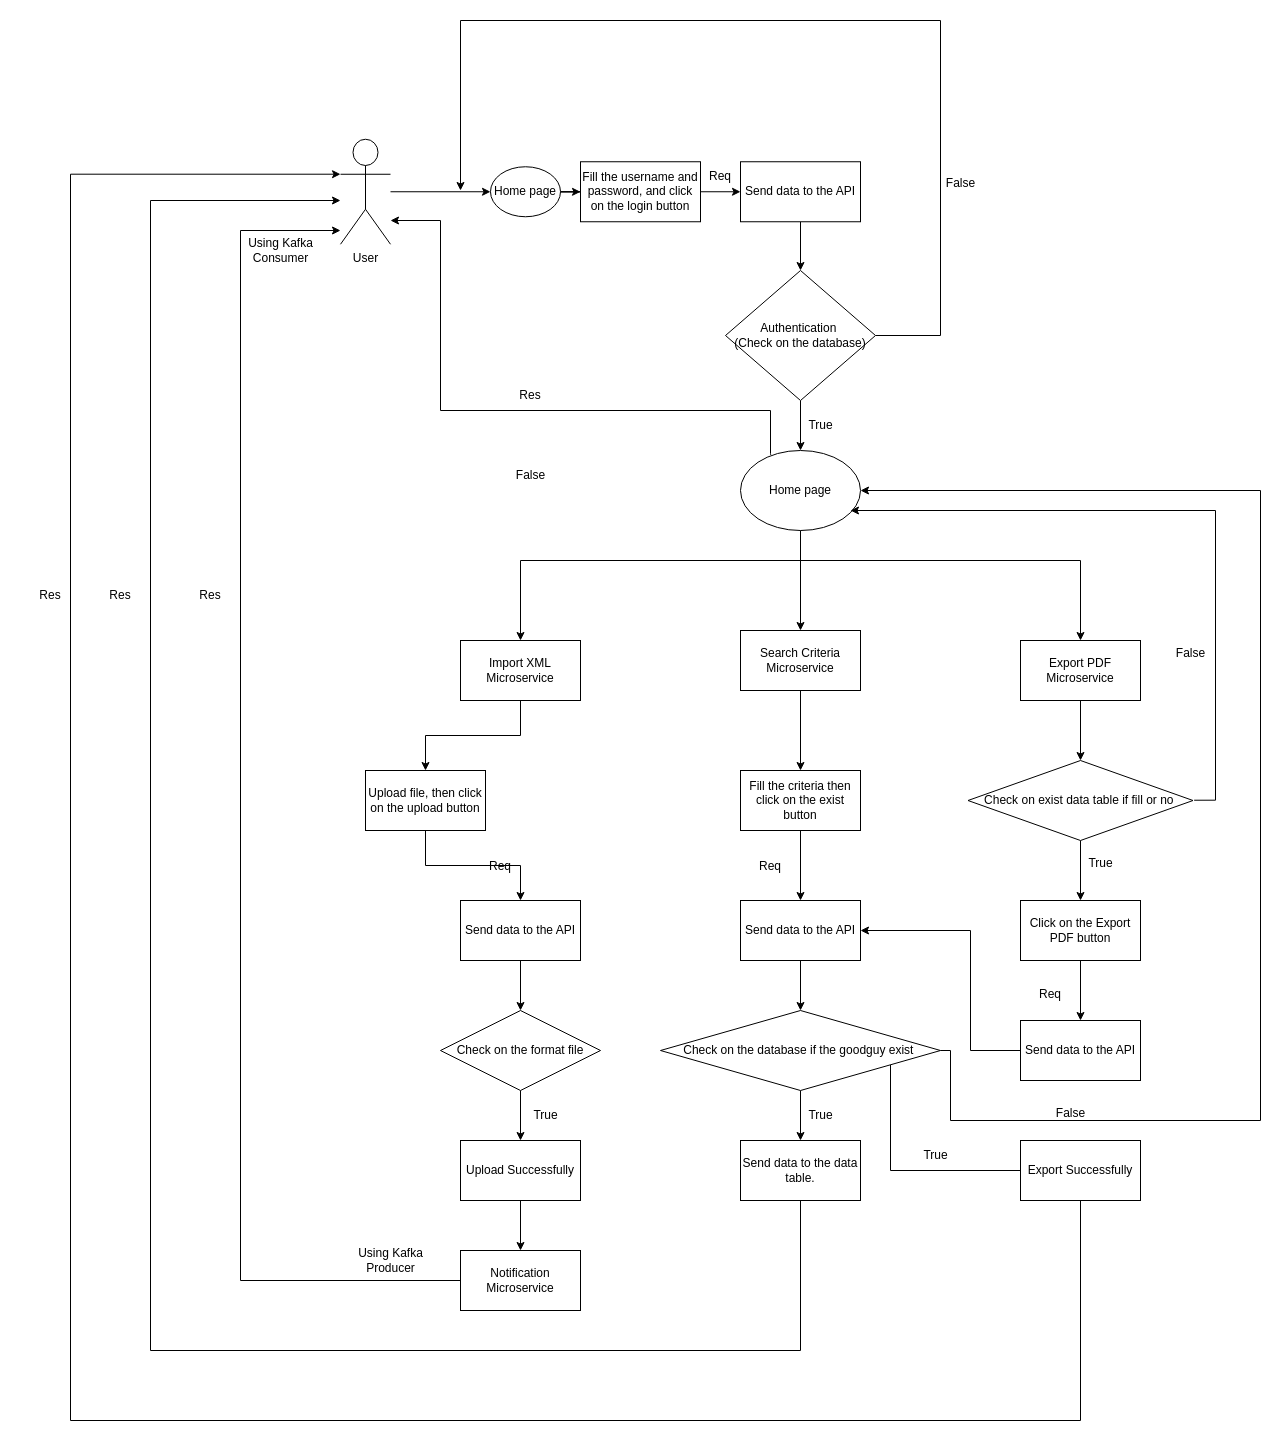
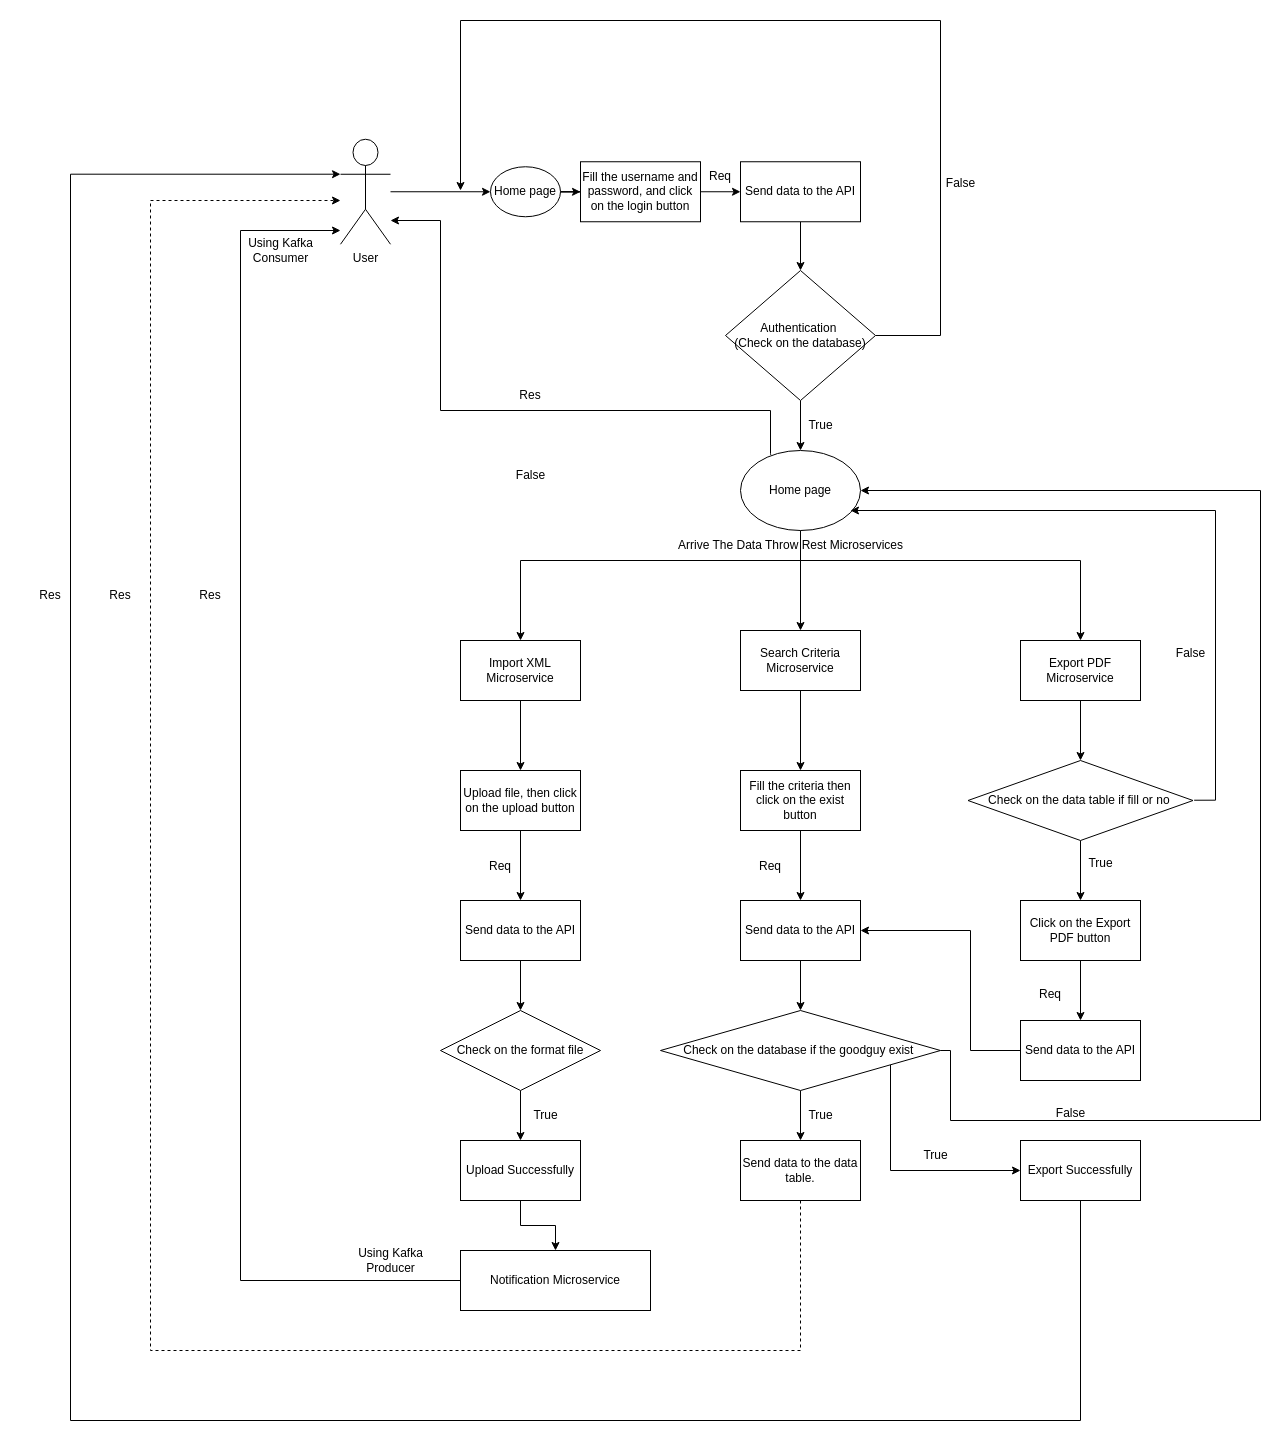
node "Arrive The Data Throw Rest Microservices": added
node "Upload file, then click on the upload button": moved (426, 801) -> (521, 801)
node "Check on exist data table if fill or no": label "Check on exist data table if fill or no" -> "Check on the data table if fill or no"
edge "Send data to the data table." -> "User": style solid -> dashed
edge "Check on the database if the goodguy exist" -- "Export Successfully": arrowhead none -> classic
node "Notification Microservice": size 120x60 -> 190x60
